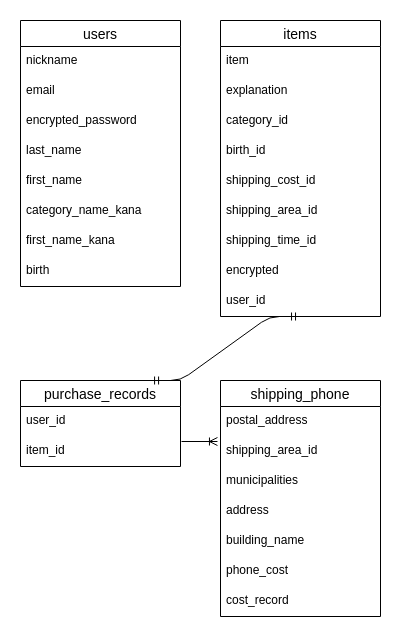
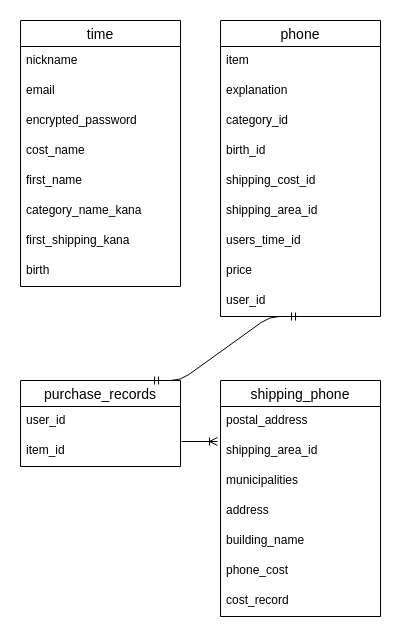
node "users": label "users" -> "time"
node "items": label "items" -> "phone"
node "last_name": label "last_name" -> "cost_name"
node "first_name_kana": label "first_name_kana" -> "first_shipping_kana"
node "shipping_time_id": label "shipping_time_id" -> "users_time_id"
node "encrypted": label "encrypted" -> "price"
